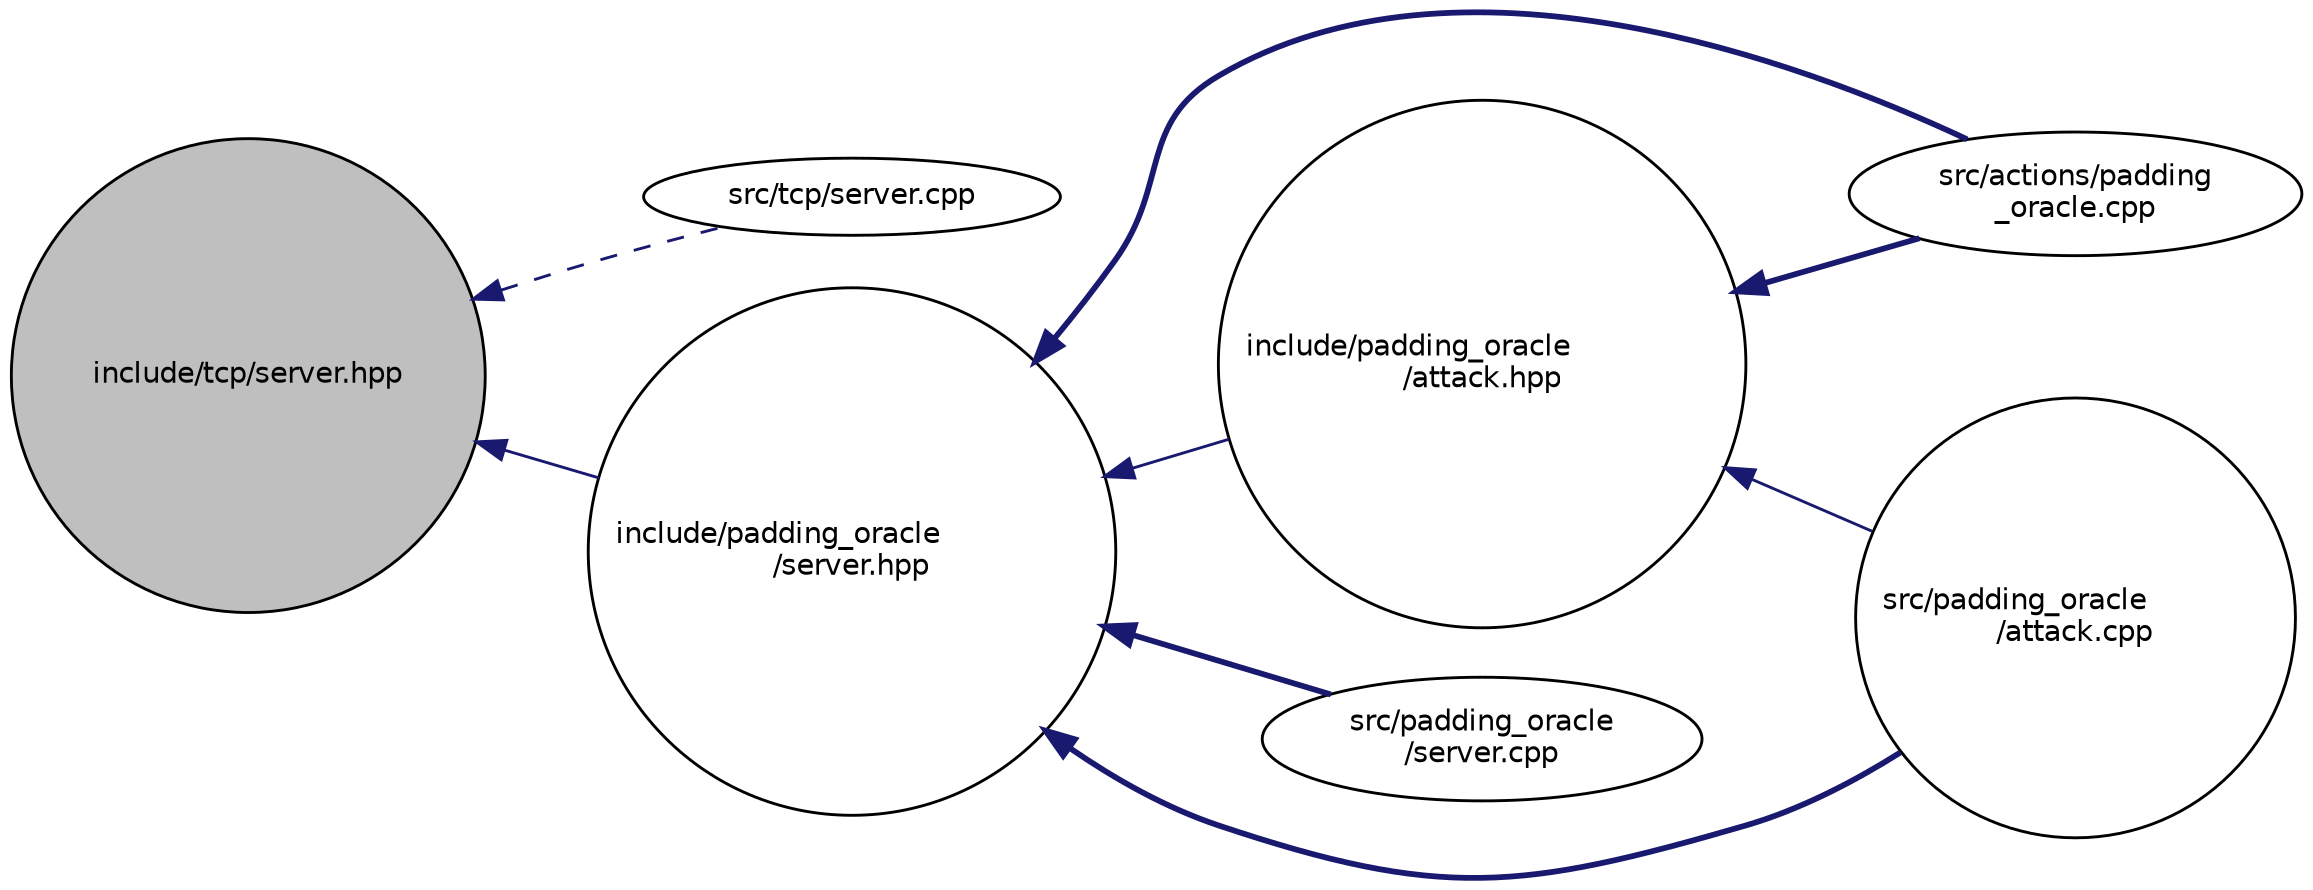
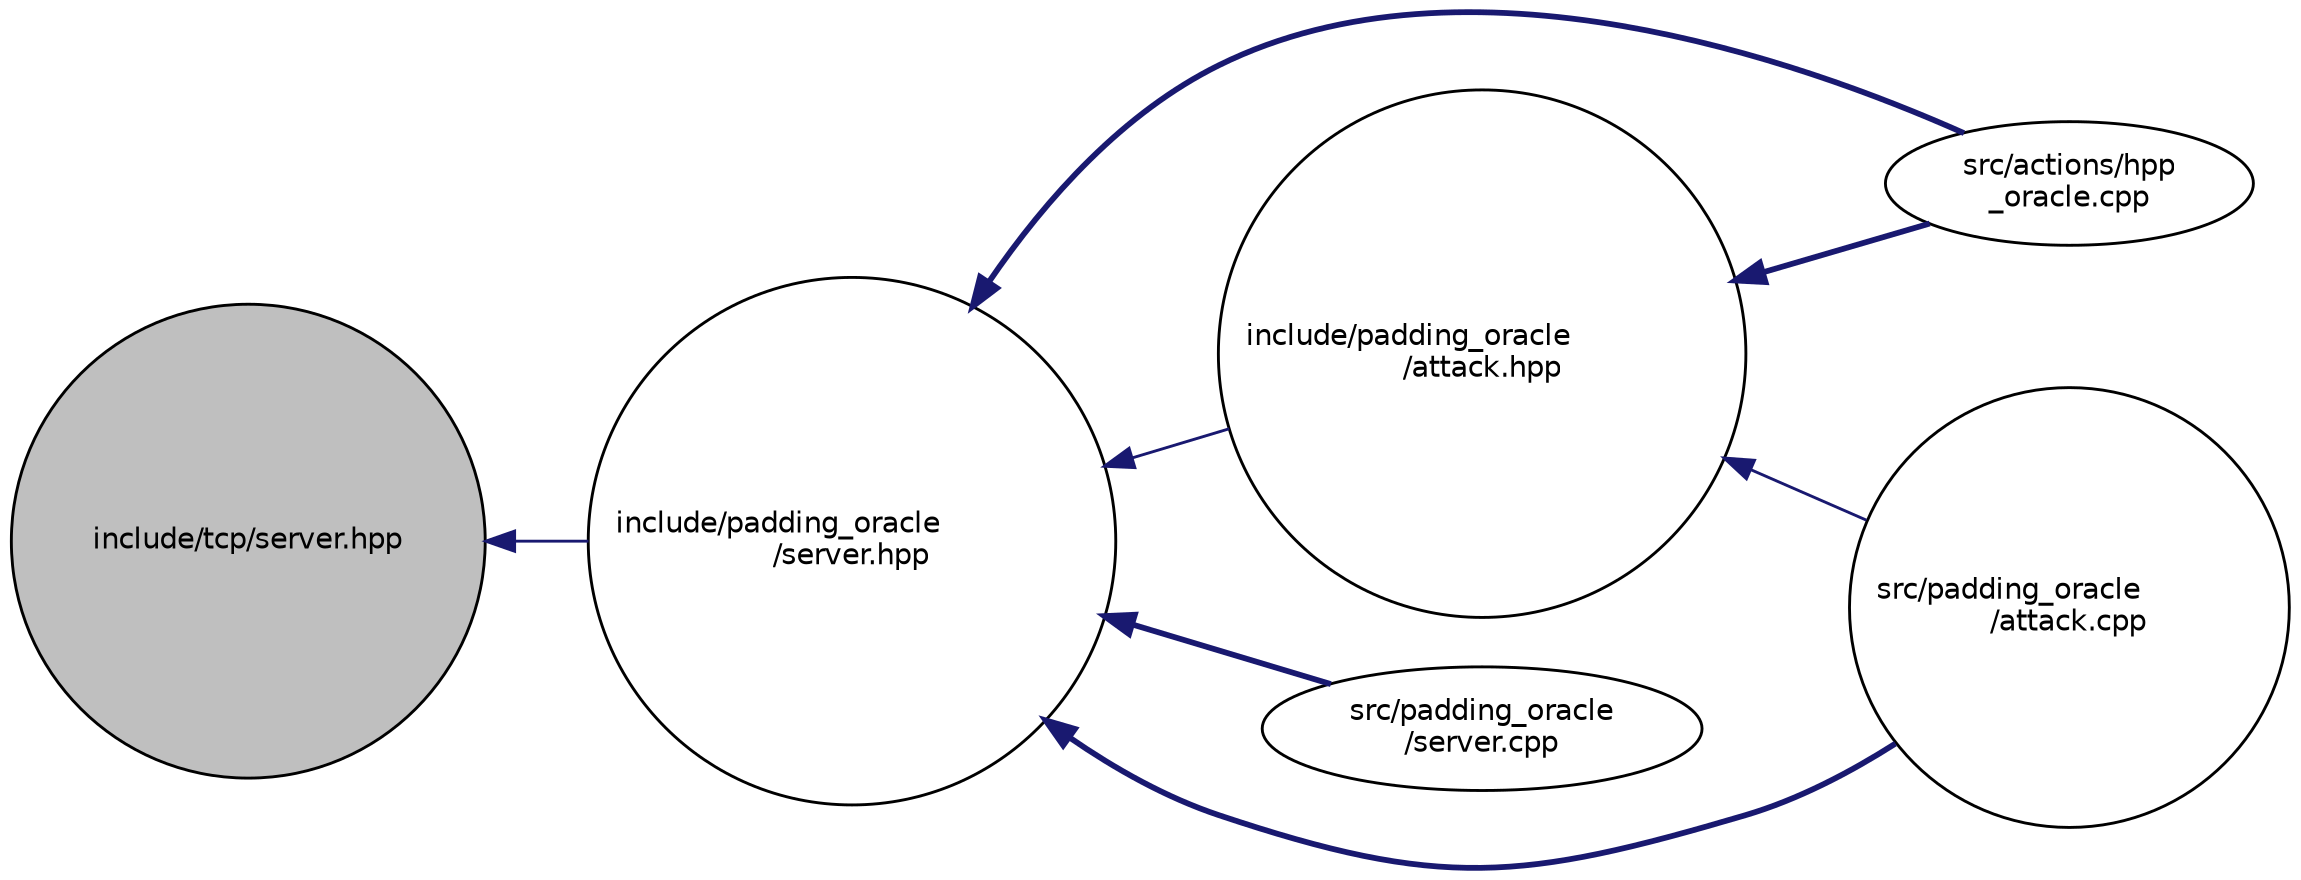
node "src/actions/padding _oracle.cpp": label "src/actions/padding _oracle.cpp" -> "src/actions/hpp _oracle.cpp"
node "src/tcp/server.cpp": removed
